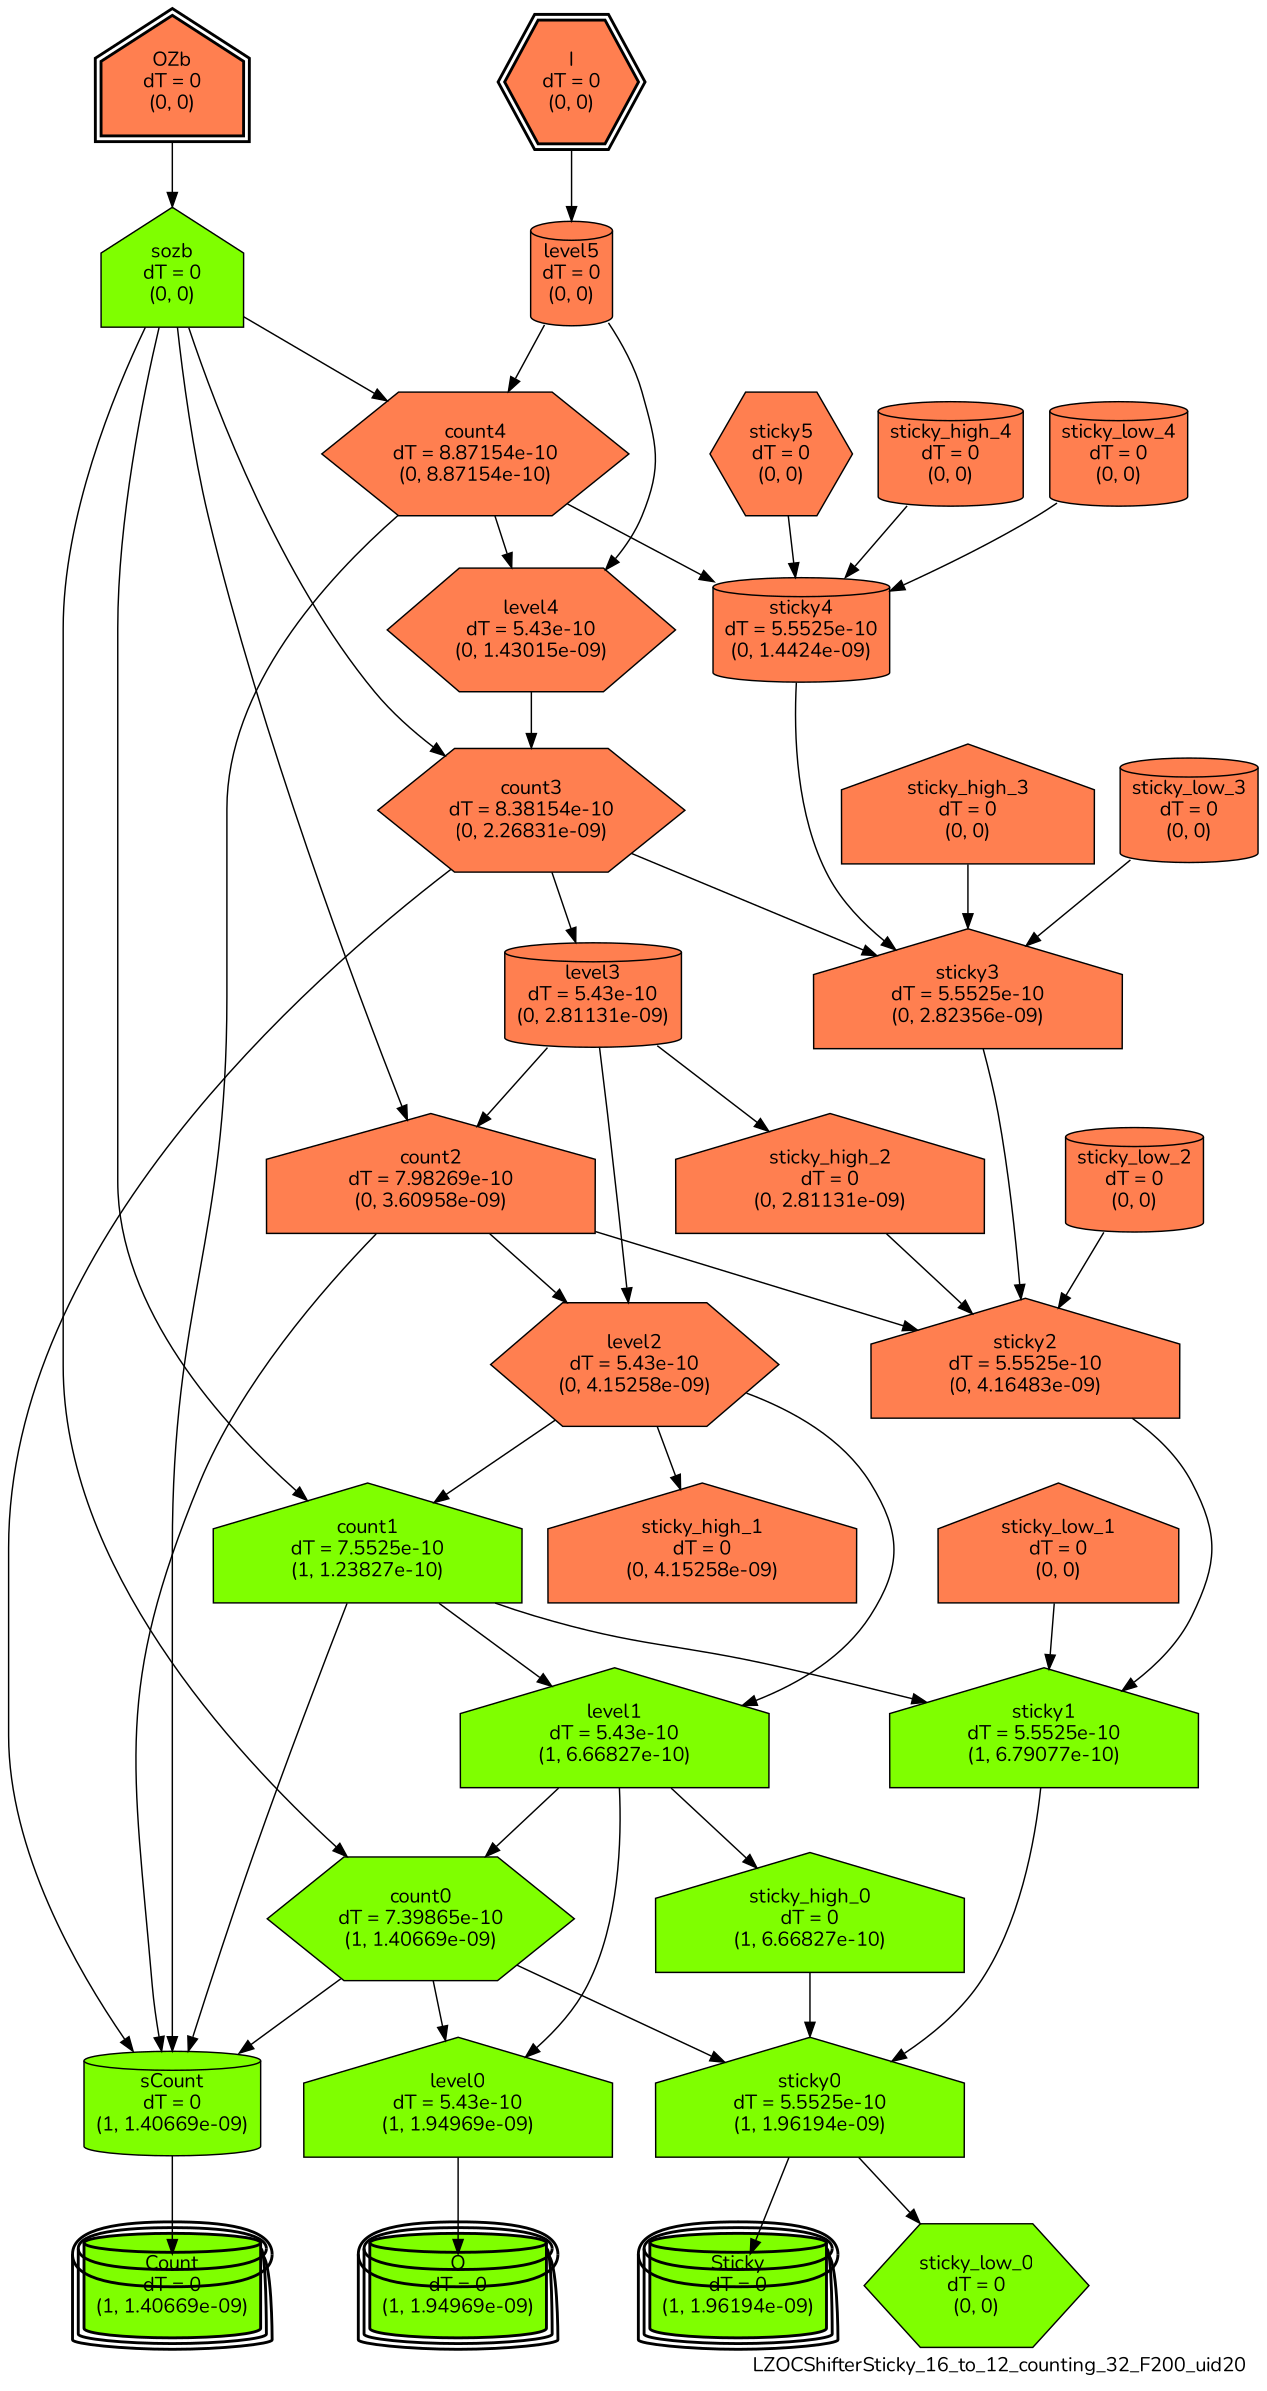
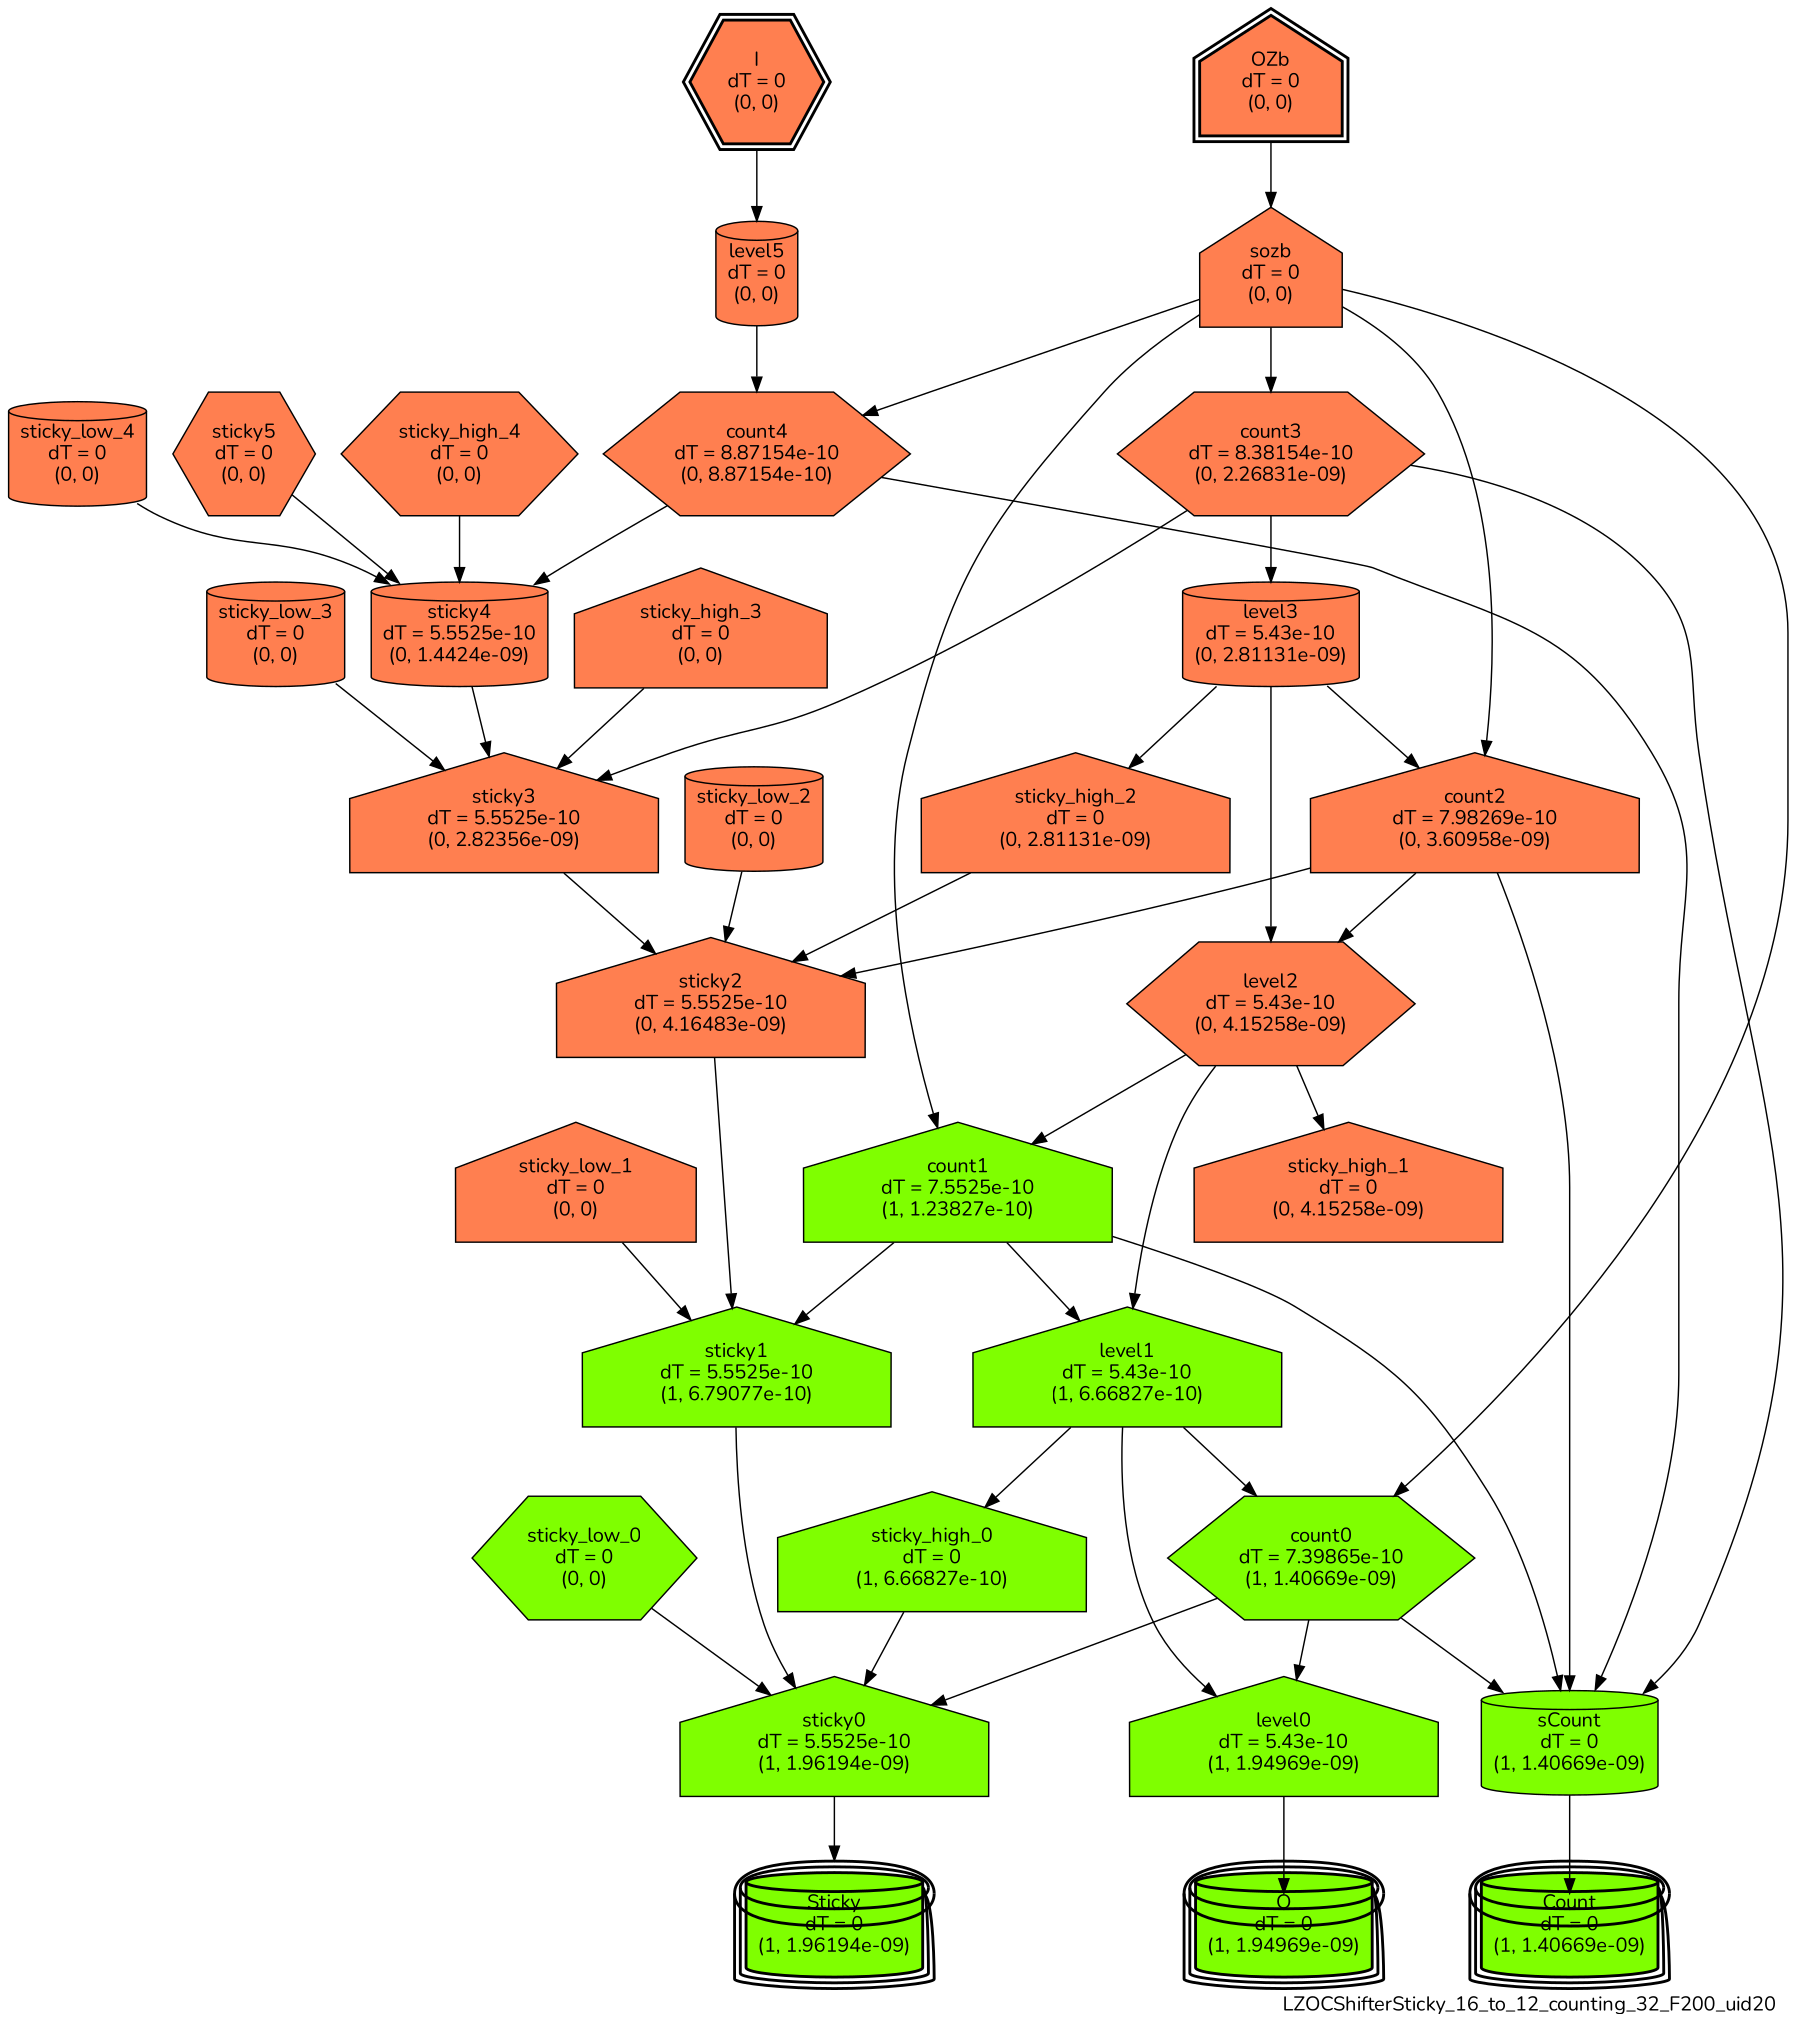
node "sozb dT = 0 (0, 0)": fillcolor chartreuse -> coral
node "sticky_high_4 dT = 0 (0, 0)": shape cylinder -> hexagon
node "level4 dT = 5.43e-10 (0, 1.43015e-09)": removed
edge "sticky0 dT = 5.5525e-10 (1, 1.96194e-09)" -> "sticky_low_0 dT = 0 (0, 0)": reversed
